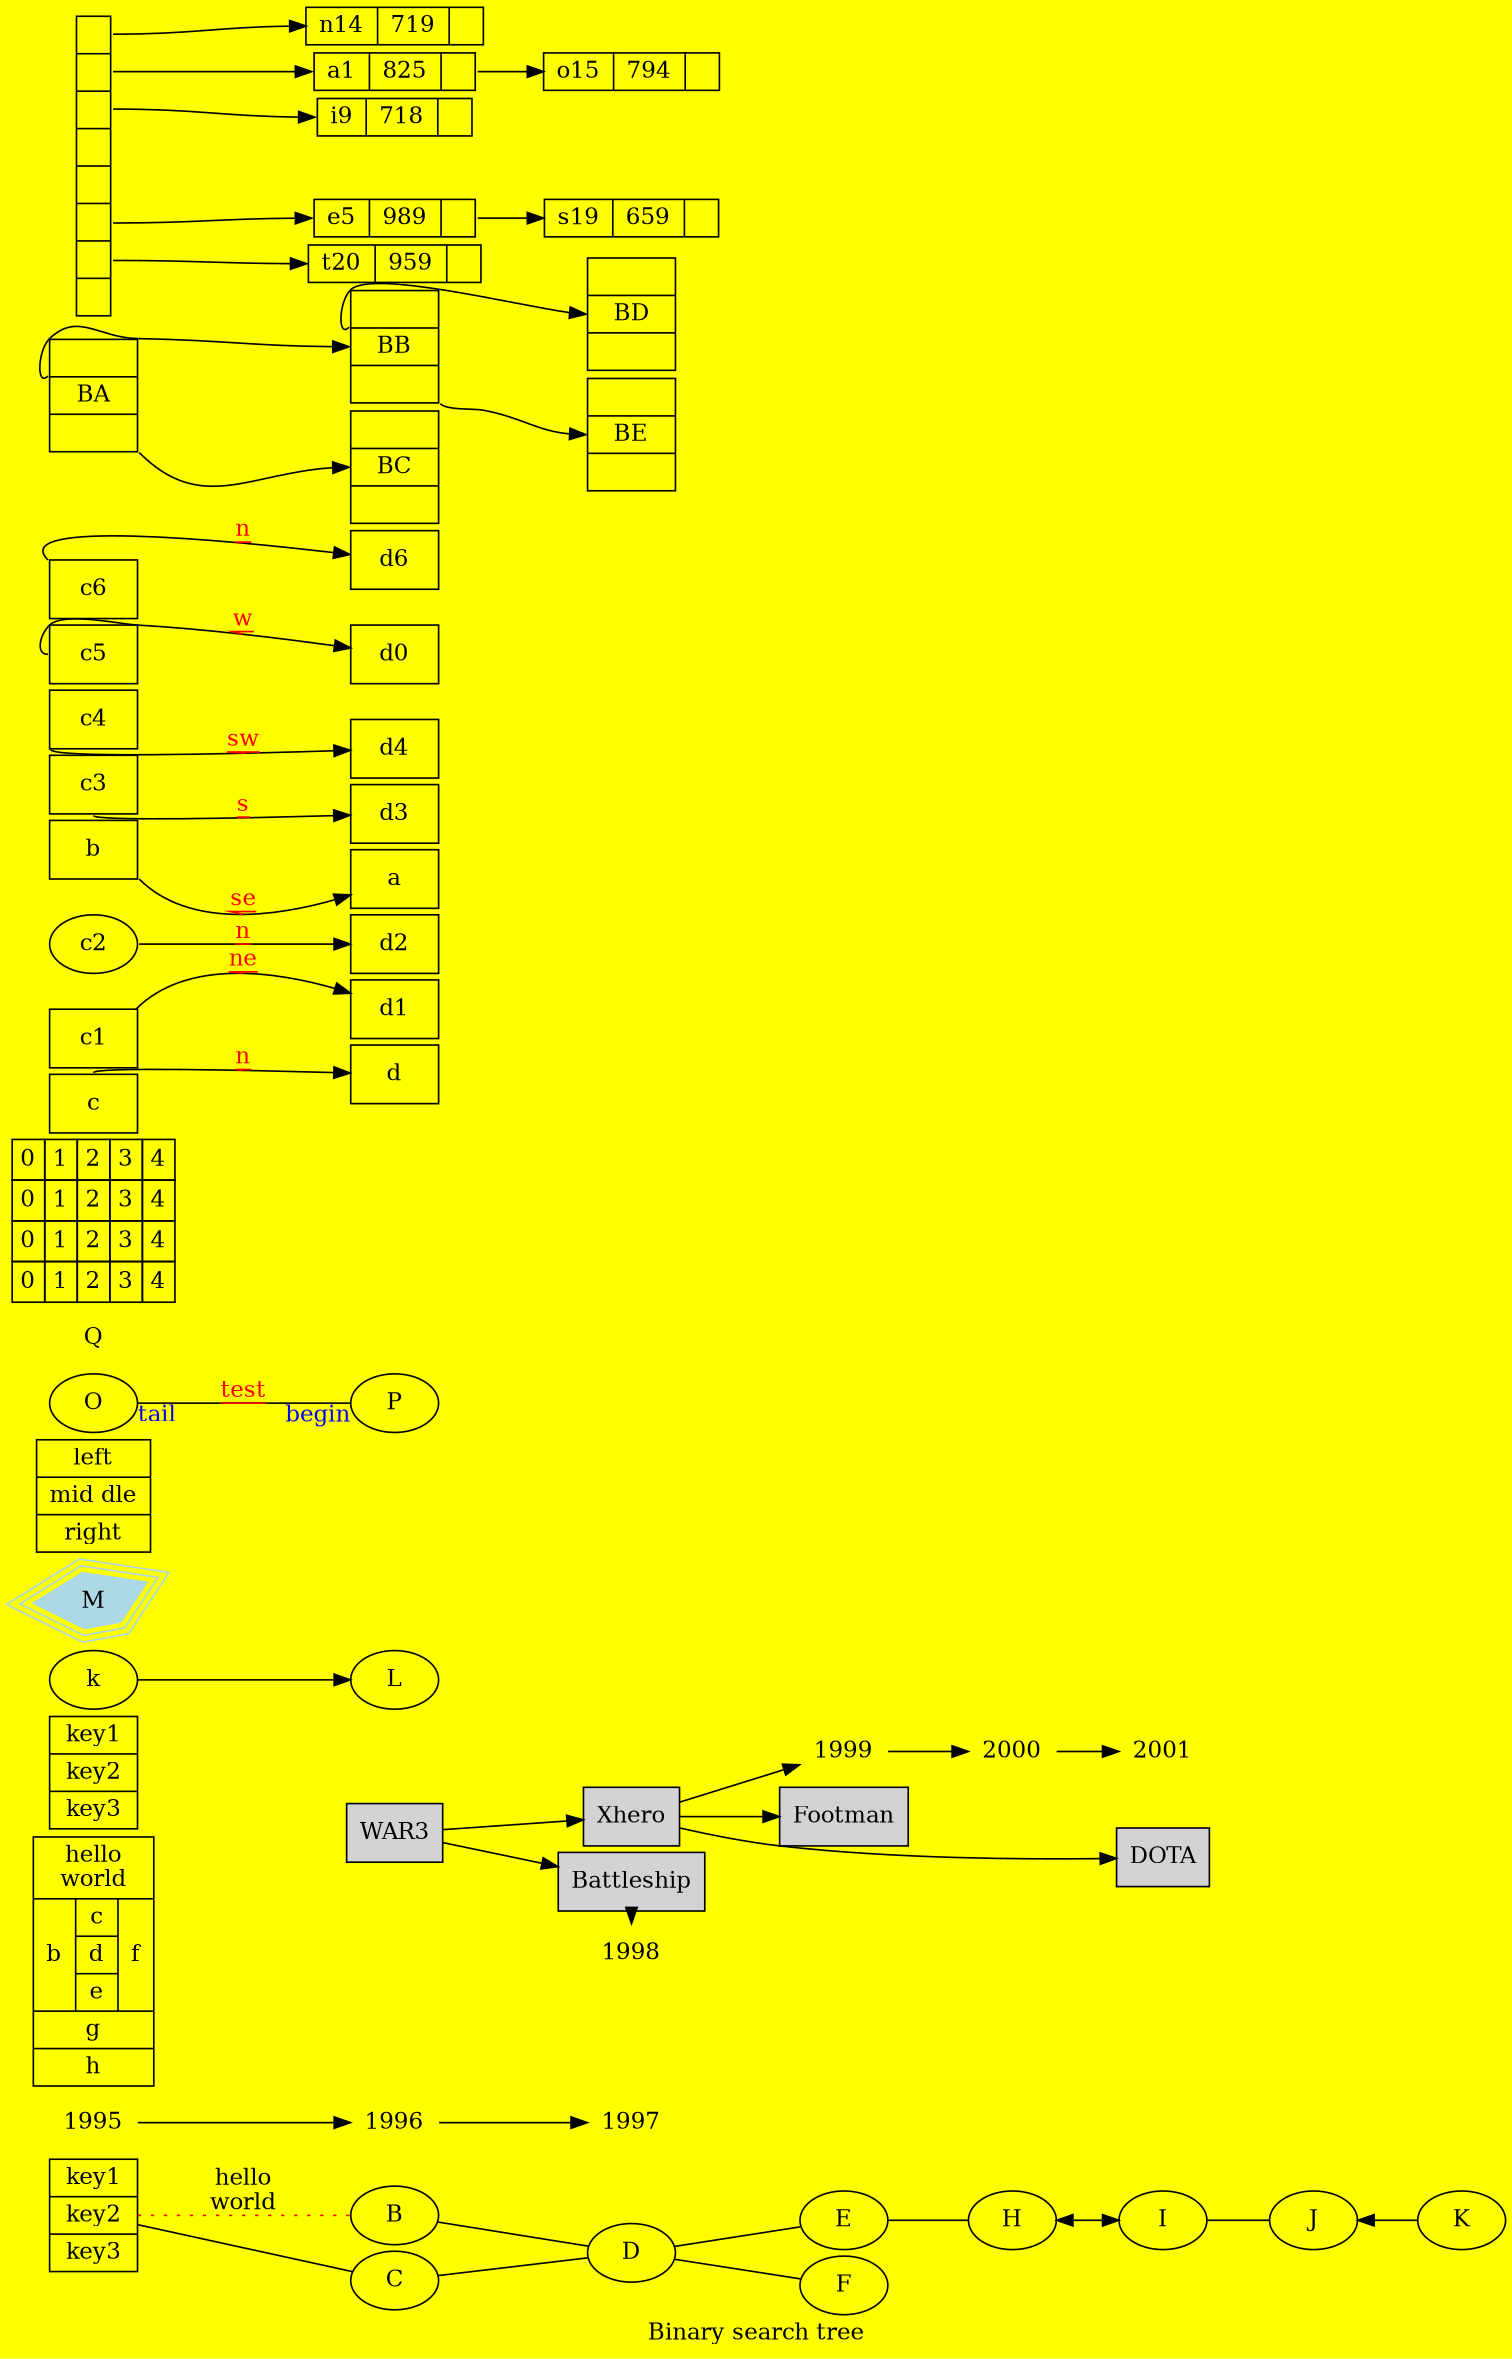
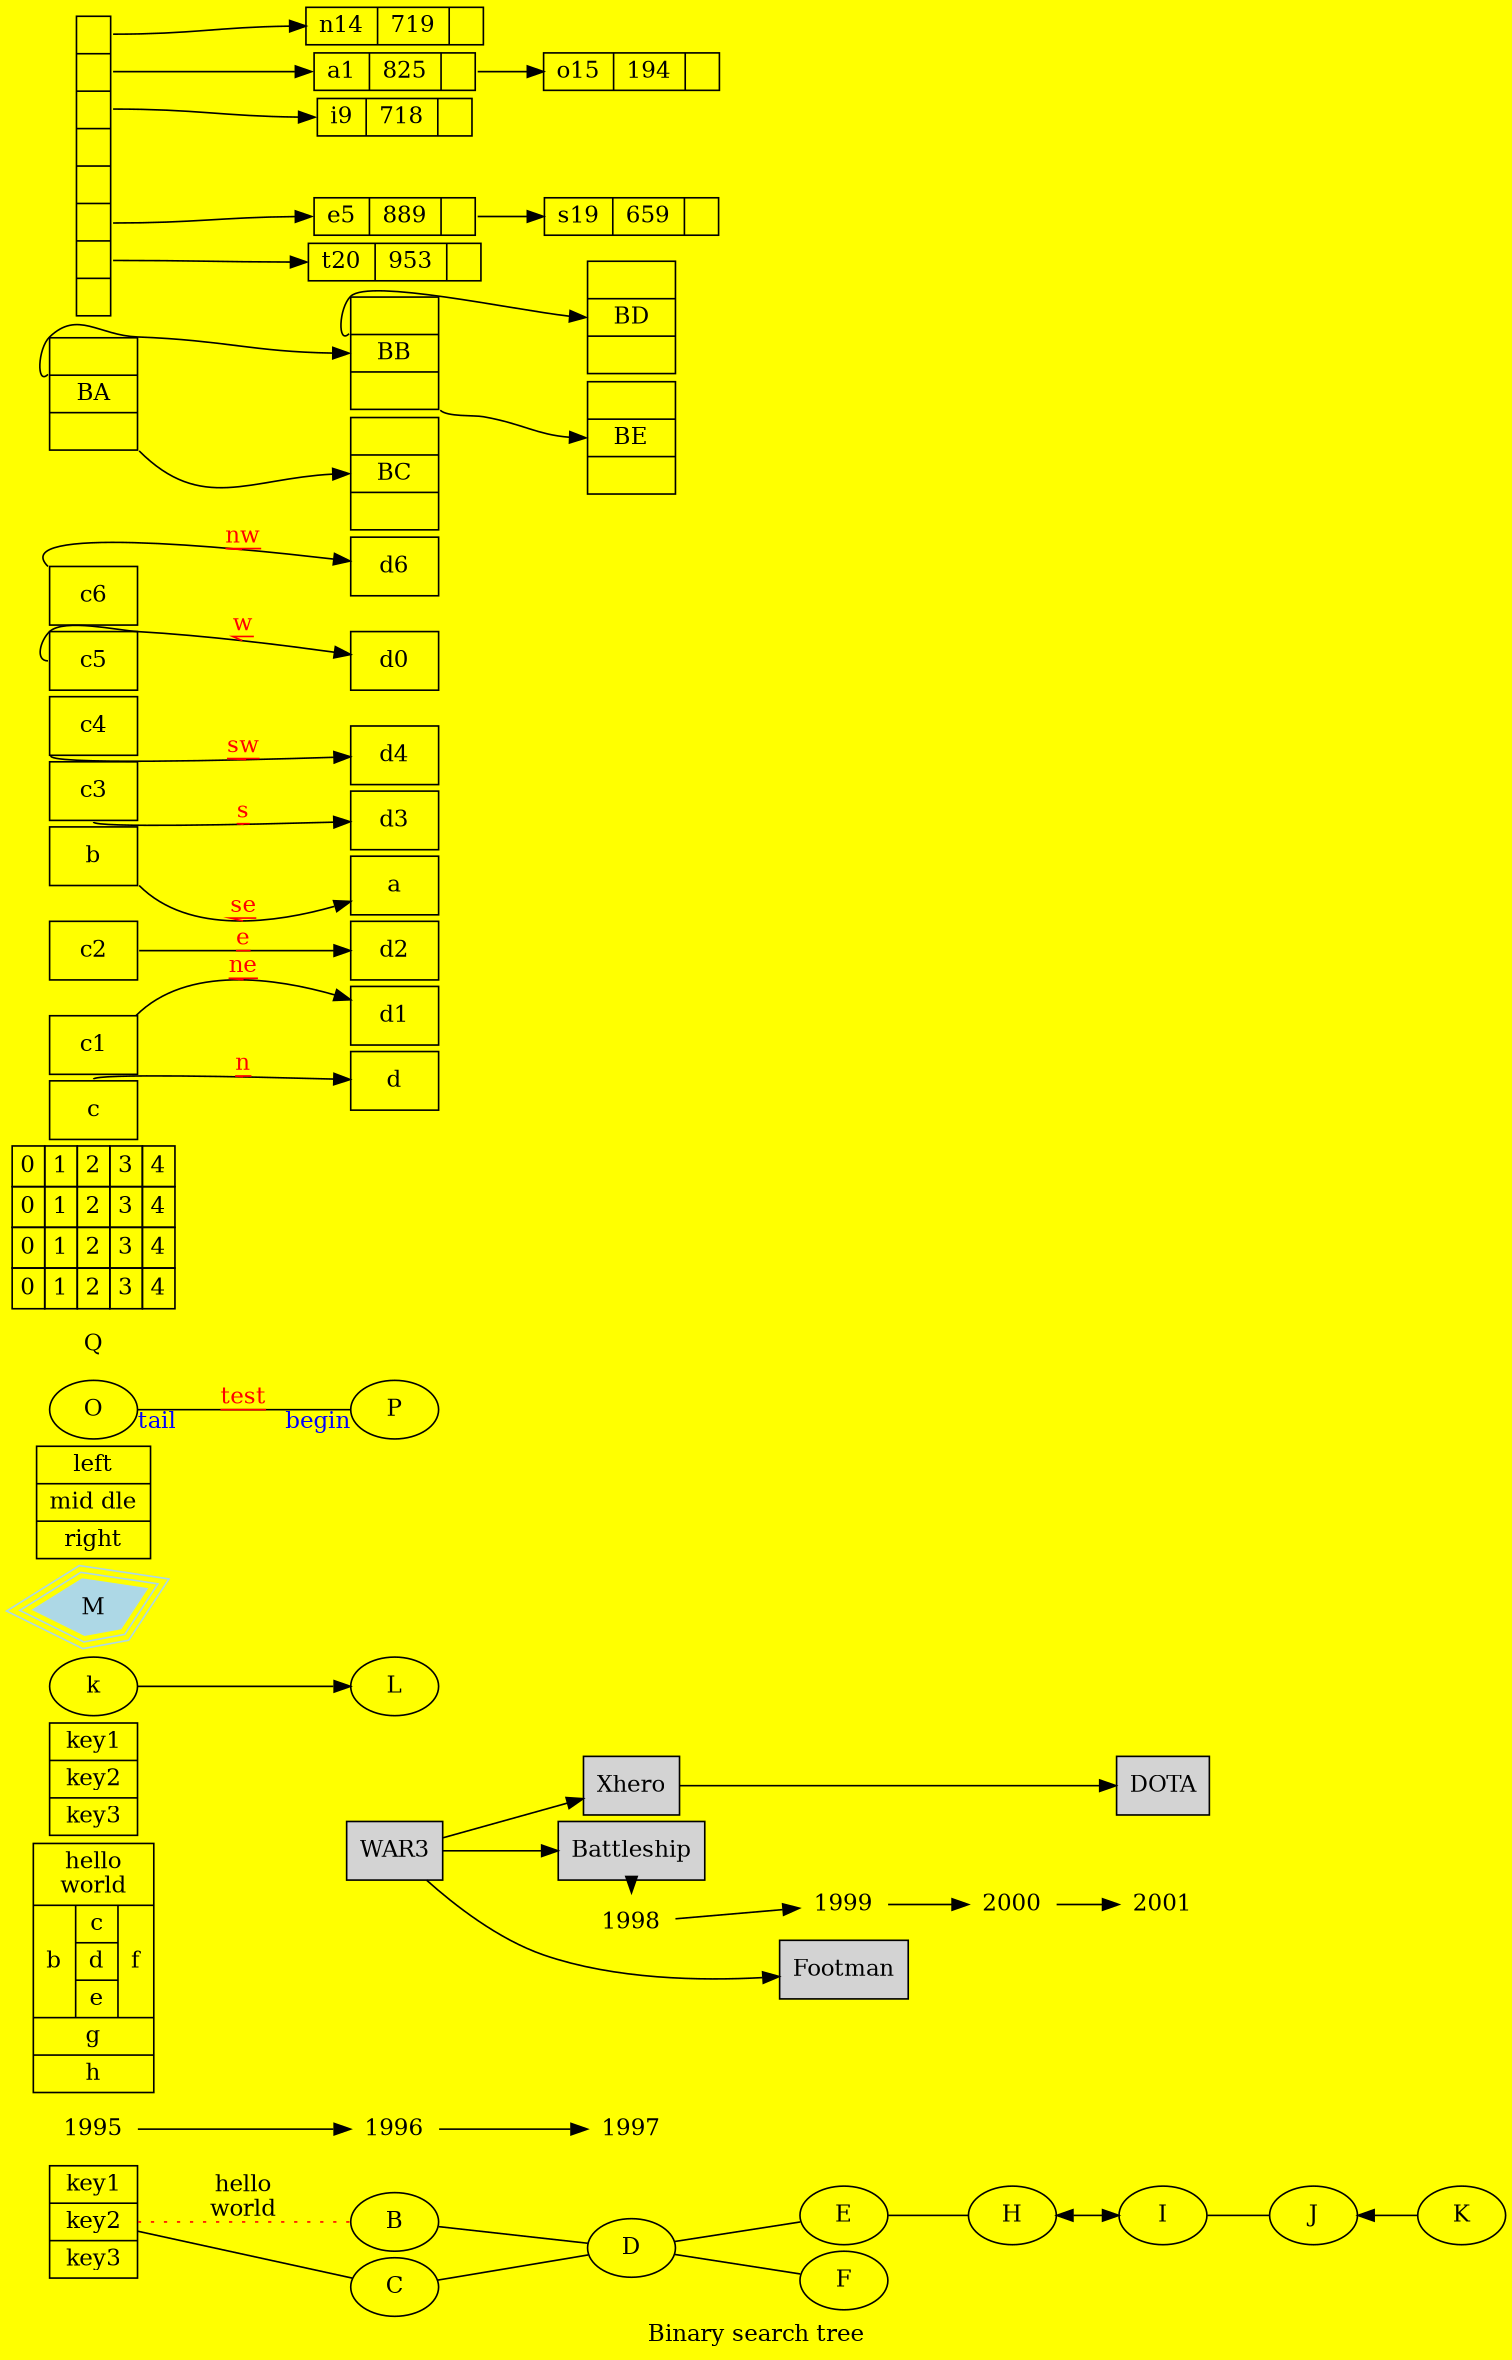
node "o15": text "794" -> "194"
node "e5": text "989" -> "889"
node "t20": text "959" -> "953"
edge "d6" -- "c6": label "n" -> "nw"
edge "c2" -- "d2": label "n" -> "e"
node "c2": shape ellipse -> box
edge "1999" -- "Xhero": now "1999" -- "1998"
edge "Xhero" -- "Footman": now "WAR3" -- "Footman"
